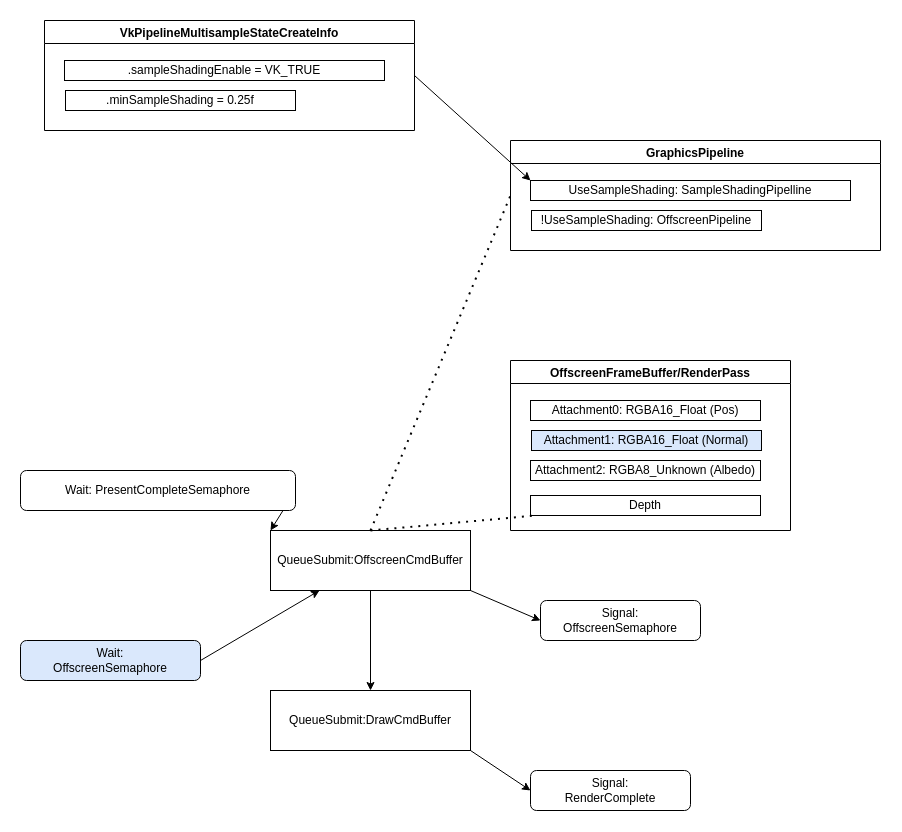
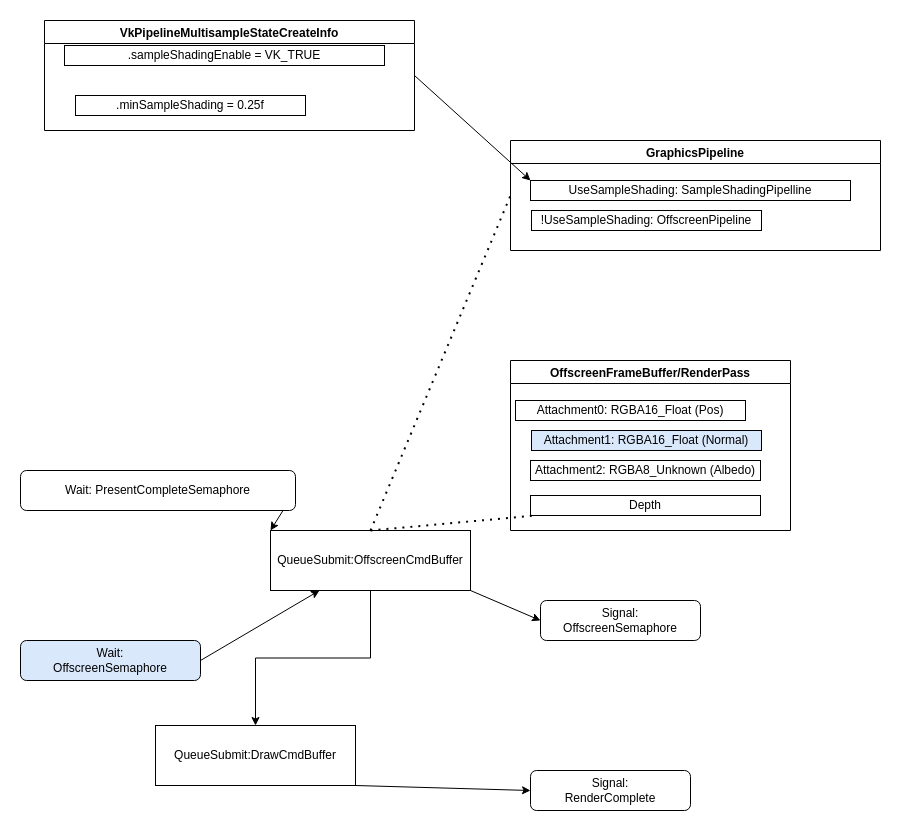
node ".sampleShadingEnable = VK_TRUE": moved (225, 71) -> (225, 56)
node ".minSampleShading = 0.25f": moved (181, 101) -> (191, 106)
node "Attachment0: RGBA16_Float (Pos)": moved (646, 411) -> (631, 411)
node "QueueSubmit:DrawCmdBuffer": moved (371, 721) -> (256, 756)
